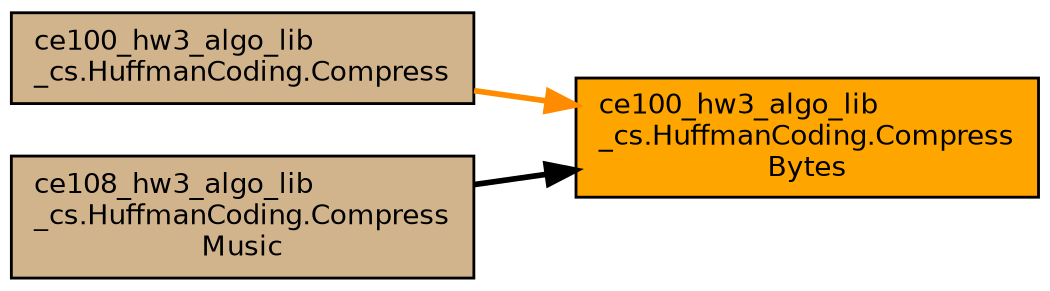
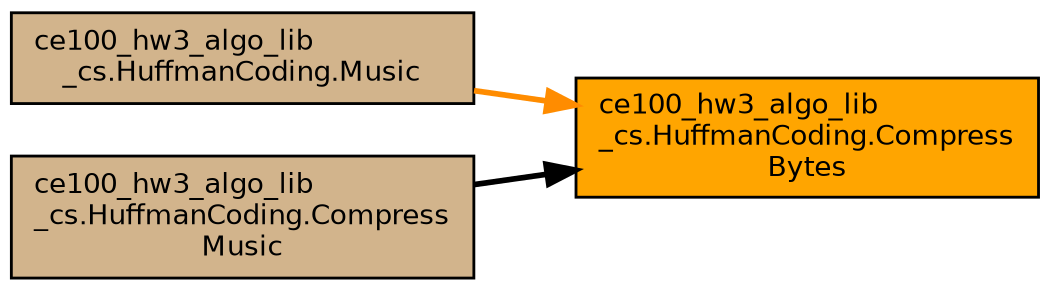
node "ce100_hw3_algo_lib _cs.HuffmanCoding.Compress": label "ce100_hw3_algo_lib _cs.HuffmanCoding.Compress" -> "ce100_hw3_algo_lib _cs.HuffmanCoding.Music"
node "ce108_hw3_algo_lib _cs.HuffmanCoding.Compress Music": label "ce108_hw3_algo_lib _cs.HuffmanCoding.Compress Music" -> "ce100_hw3_algo_lib _cs.HuffmanCoding.Compress Music"
